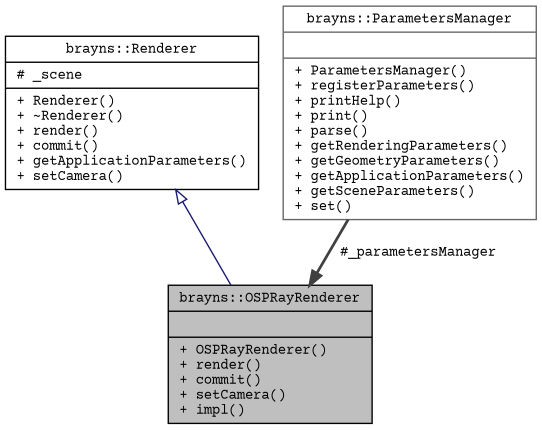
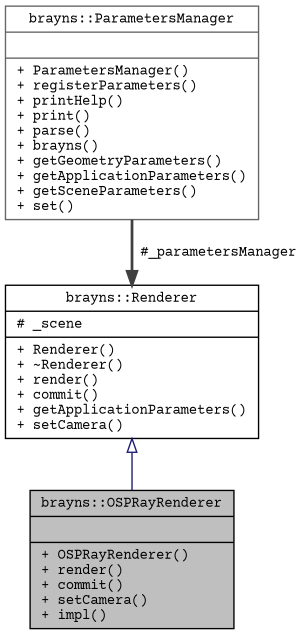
node "brayns::ParametersManager": text "+ getRenderingParameters()" -> "+ brayns()"
edge "brayns::ParametersManager" -> "brayns::OSPRayRenderer": now "brayns::ParametersManager" -> "brayns::Renderer"
